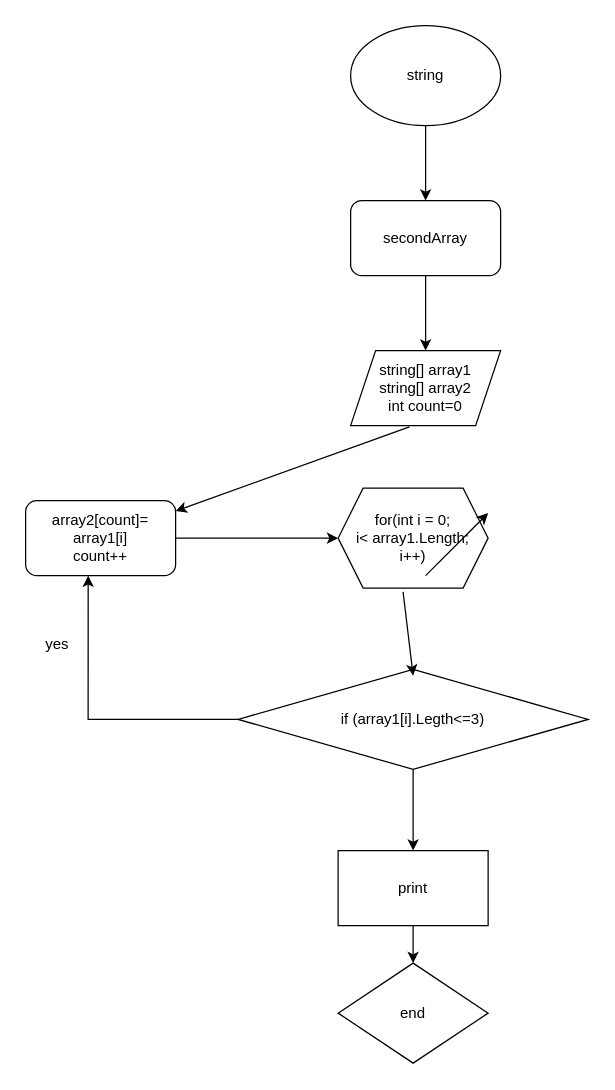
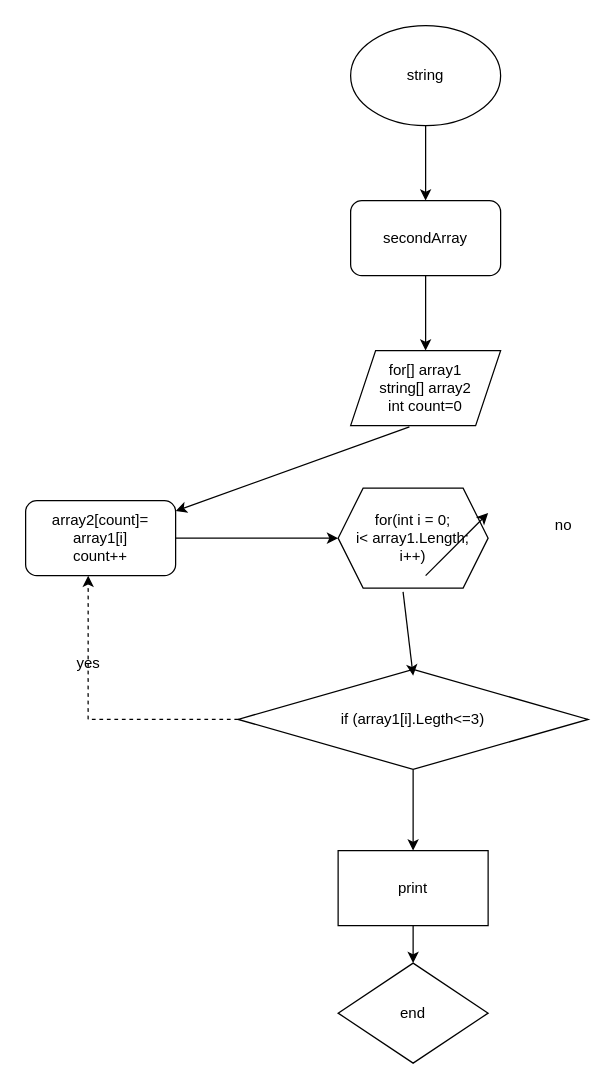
node "string[] array1 string[] array2 int count=0": label "string[] array1 string[] array2 int count=0" -> "for[] array1 string[] array2 int count=0"
node "no": added
node "yes": moved (57, 644) -> (88, 663)
edge "if (array1[i].Legth<=3)" -> "array2[count]= array1[i] count++": style solid -> dashed
